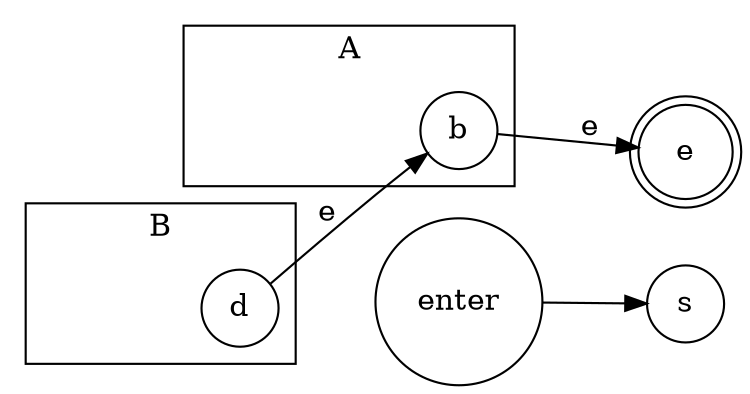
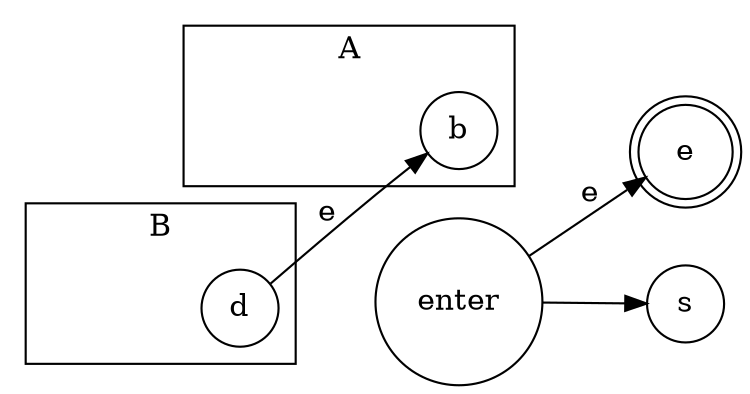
edge "b" -> "e": now "enter" -> "e"
